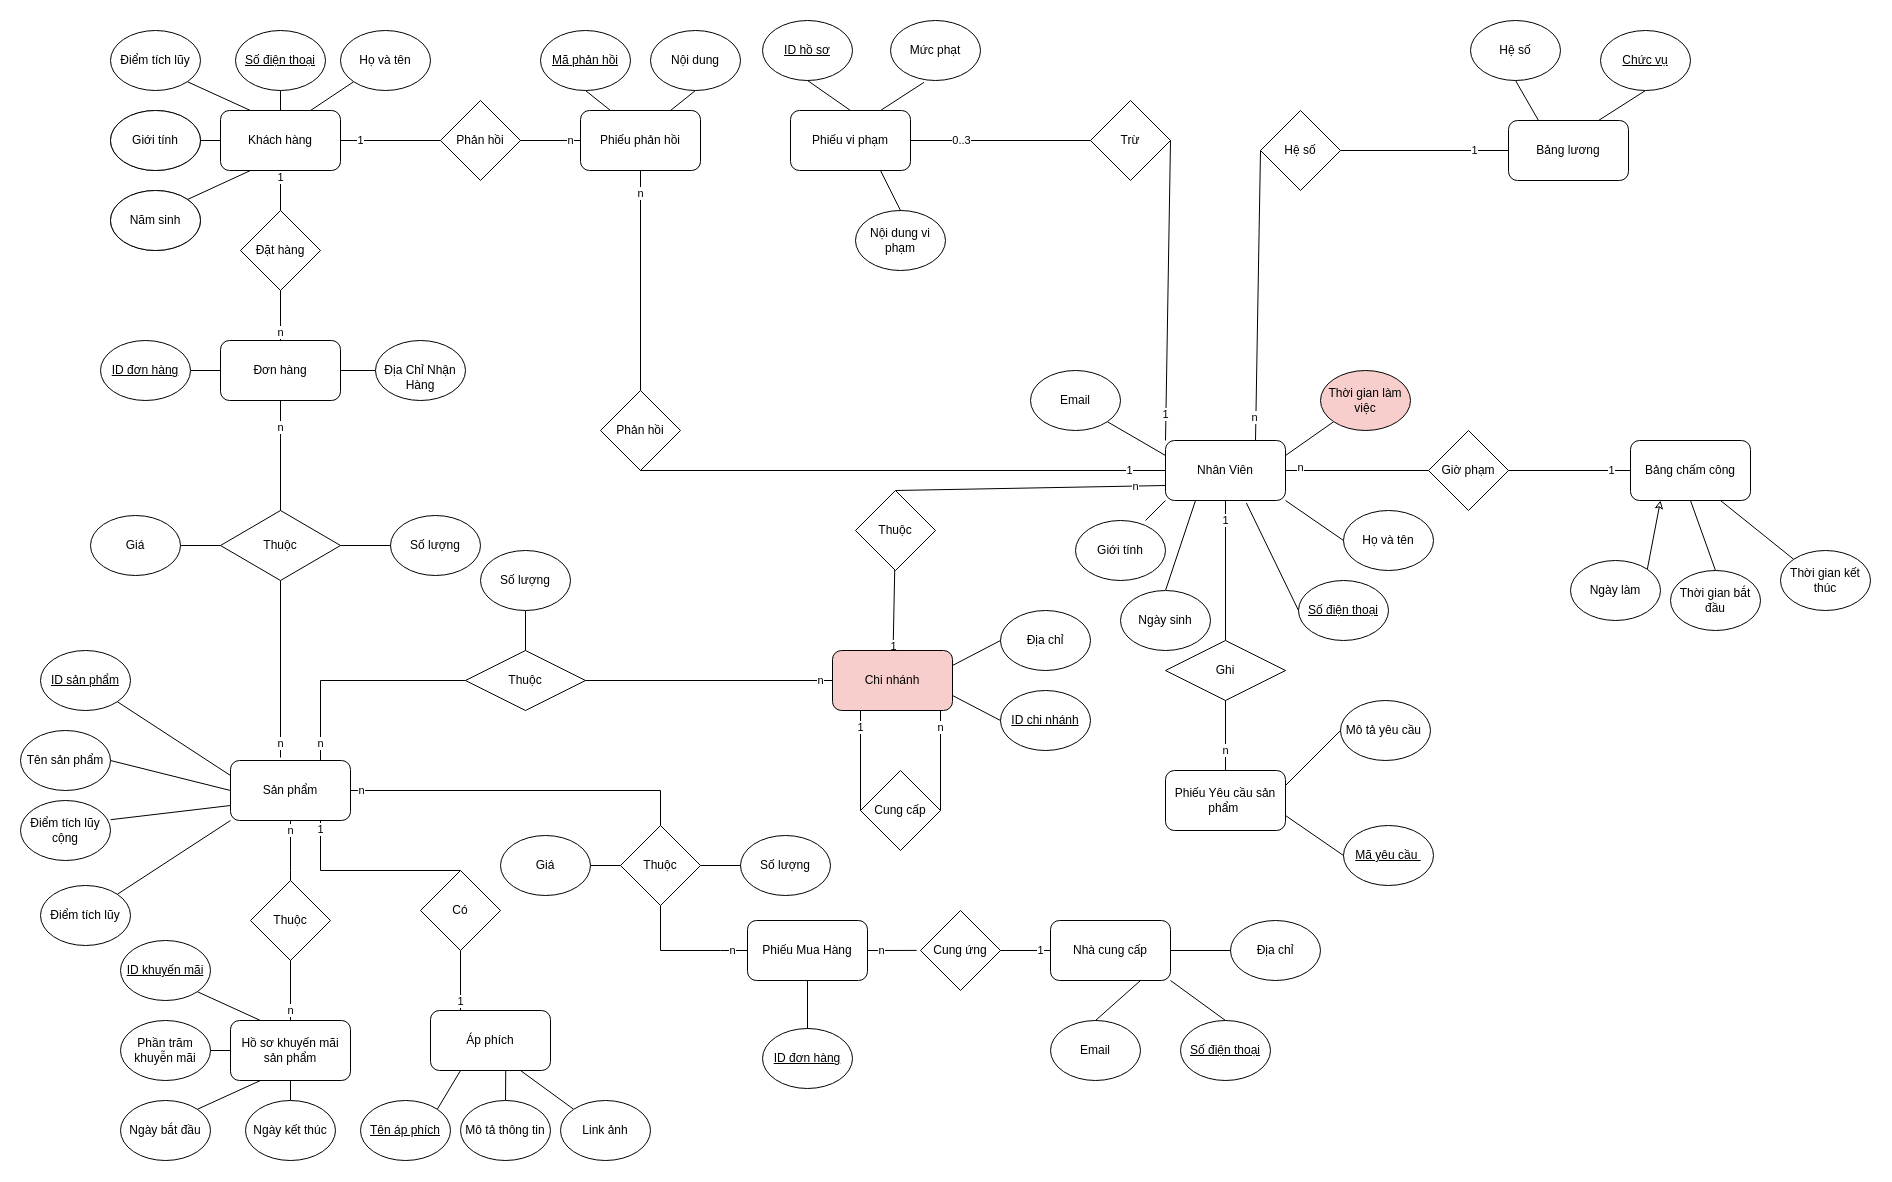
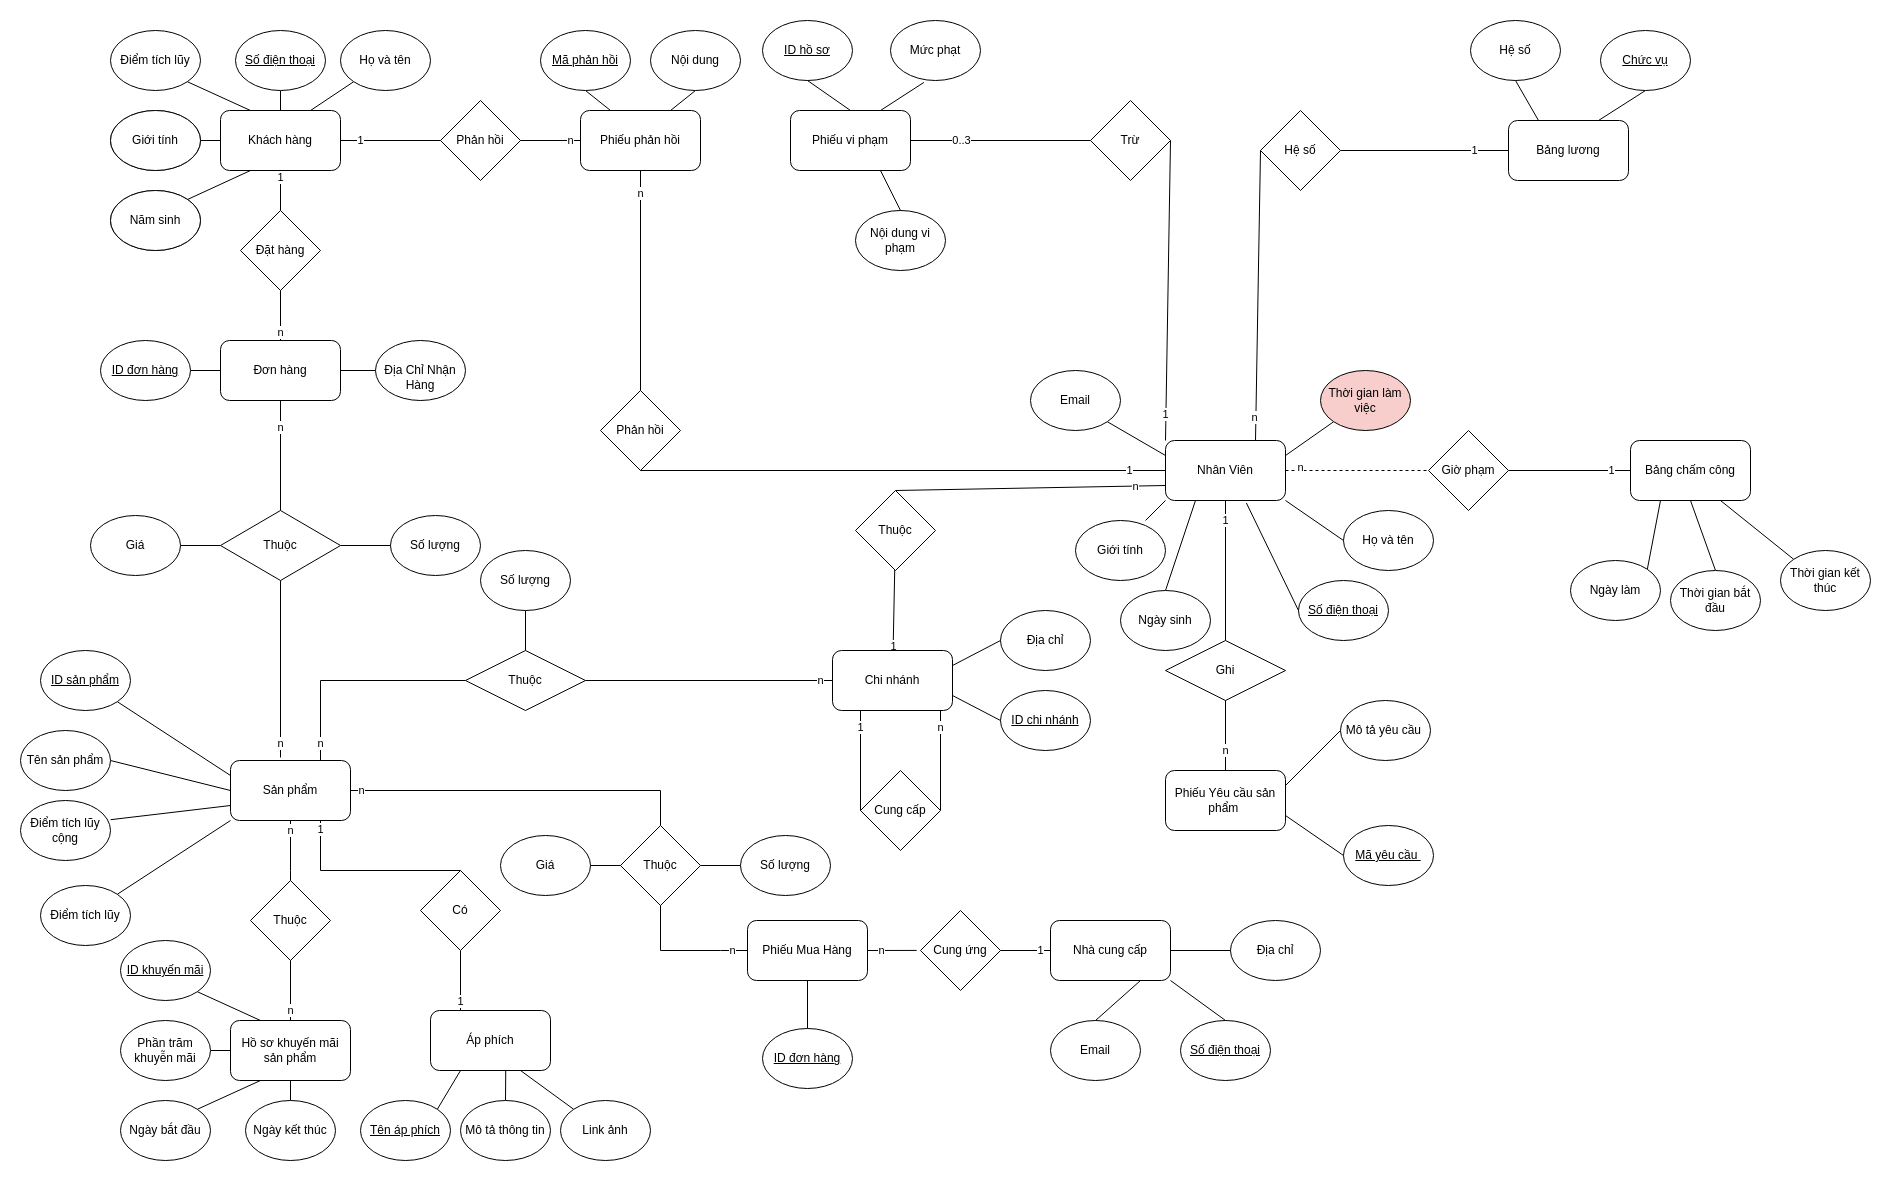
edge "Nhân Viên" -- "Giờ phạm": style solid -> dashed
edge "Ngày làm" -> "Bảng chấm công": arrowhead classic -> none
node "Chi nhánh": fillcolor #f8cecc -> #ffffff
